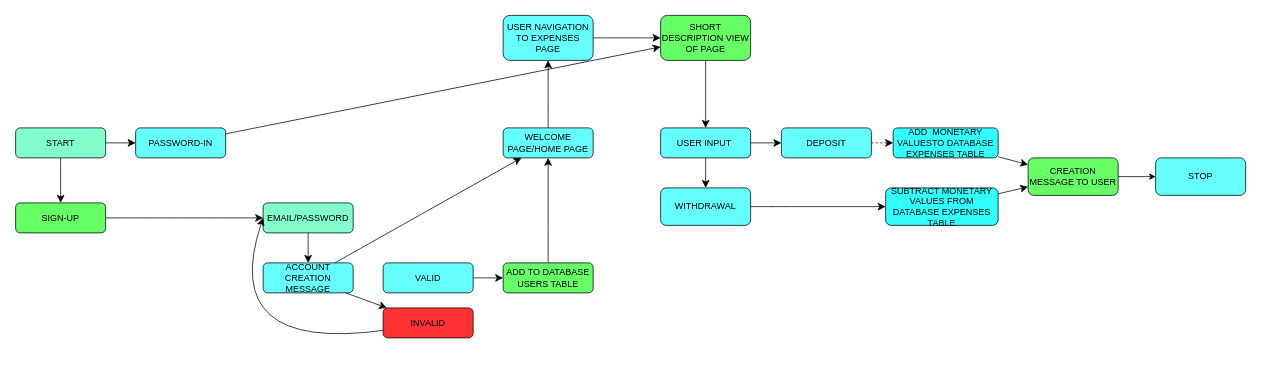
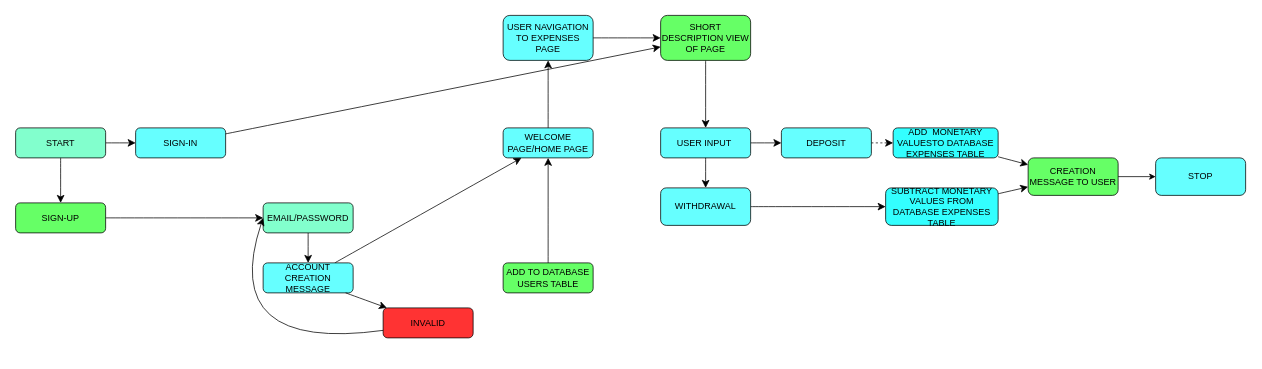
node "PASSWORD-IN": label "PASSWORD-IN" -> "SIGN-IN"
node "VALID": removed
edge "VALID" -> "ADD TO DATABASE USERS TABLE": removed
